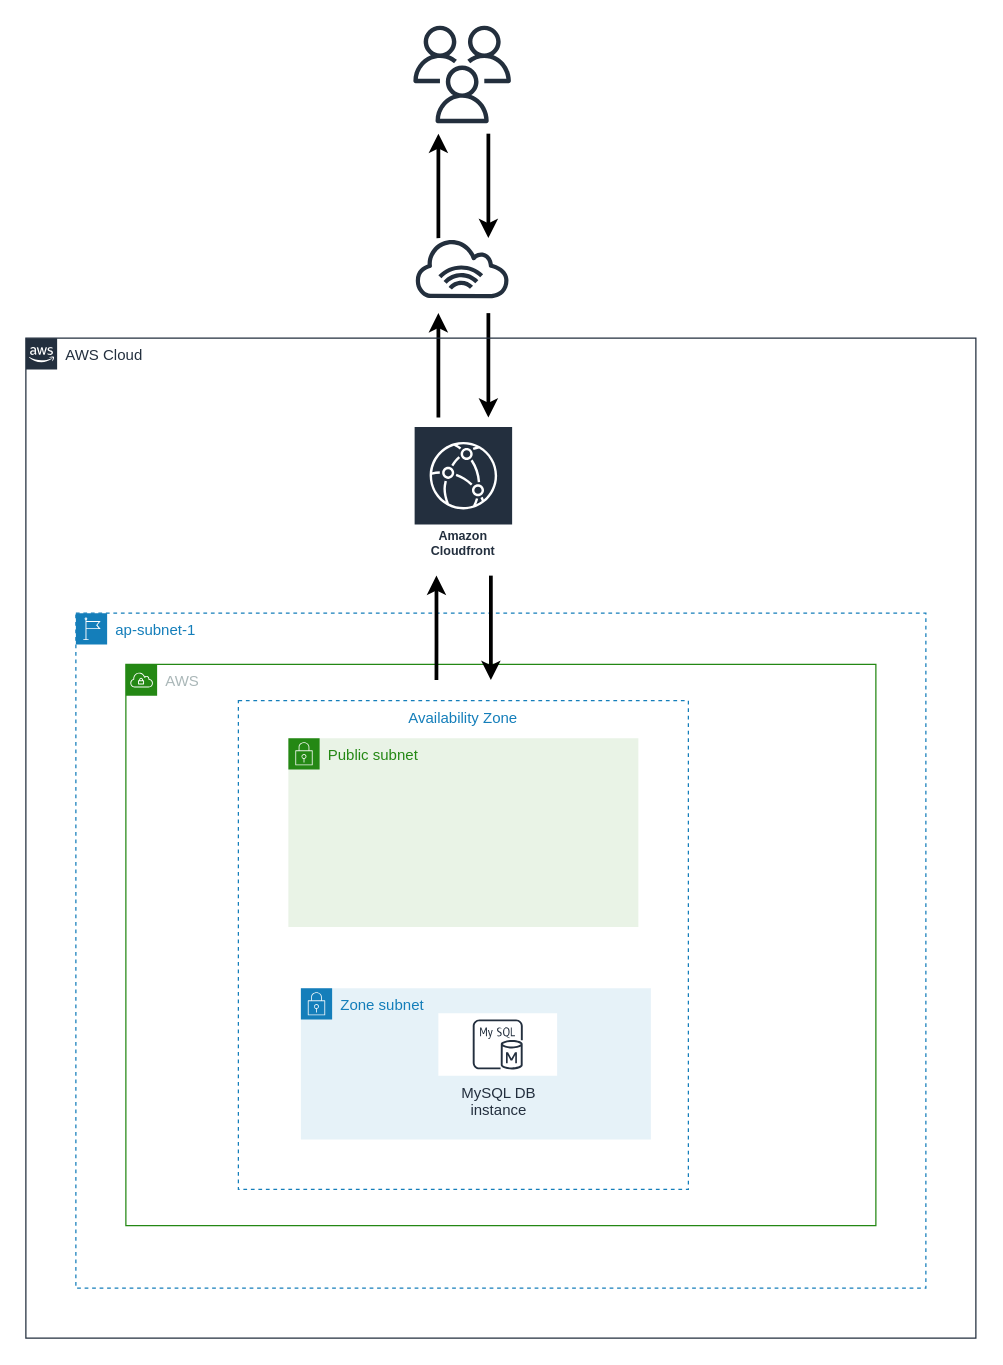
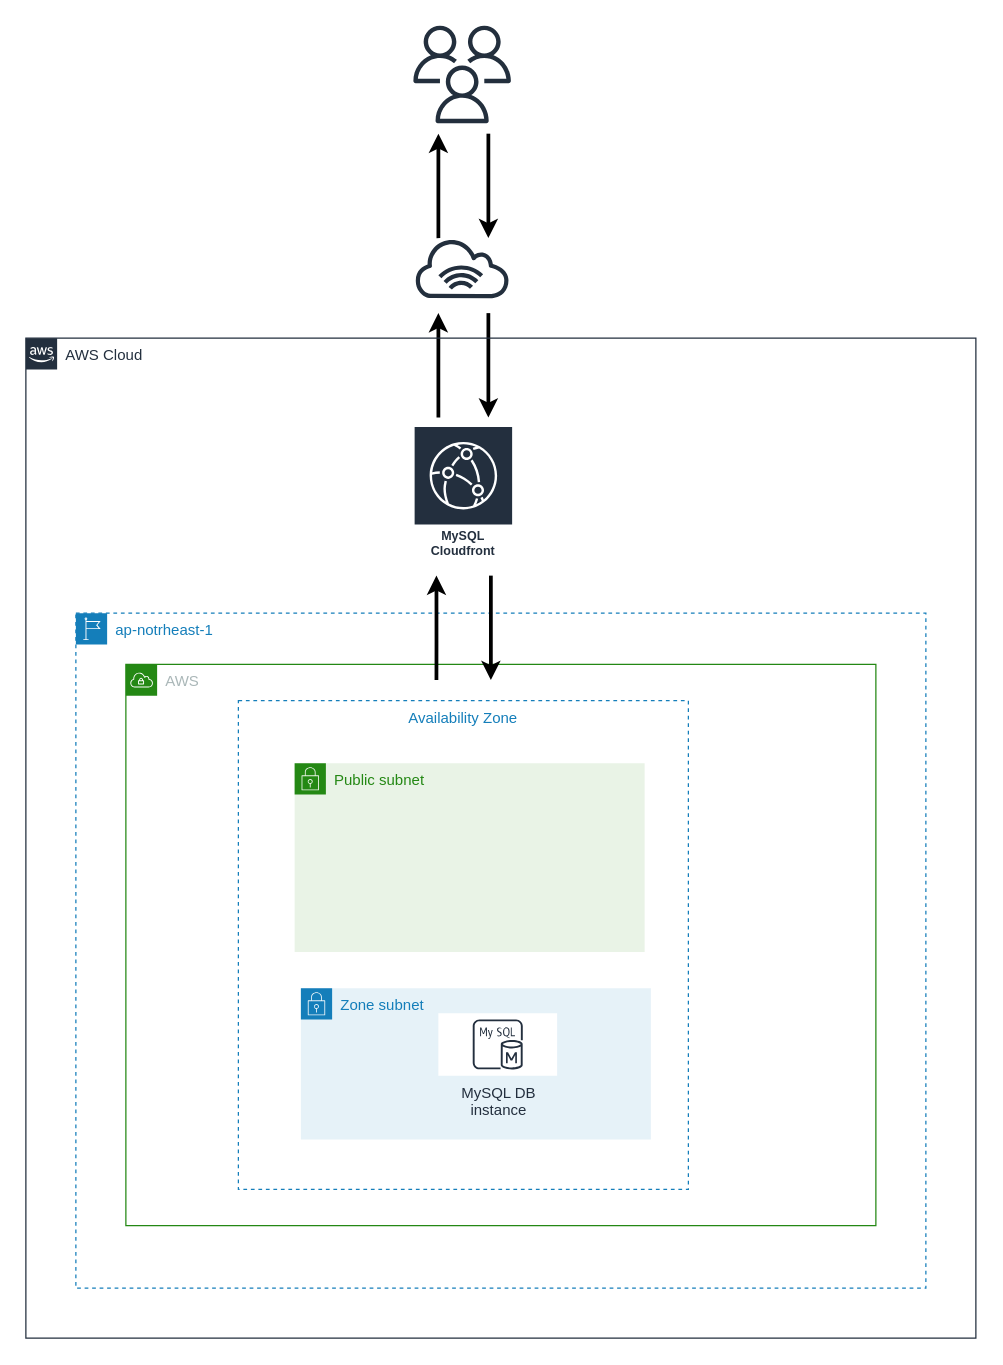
node "Amazon Cloudfront": label "Amazon Cloudfront" -> "MySQL Cloudfront"
node "ap-subnet-1": label "ap-subnet-1" -> "ap-notrheast-1"
node "Public subnet": moved (463, 833) -> (469, 858)
